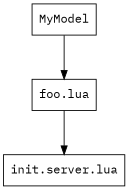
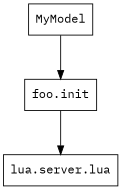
node "foo.lua": label "foo.lua" -> "foo.init"
node "init.server.lua": label "init.server.lua" -> "lua.server.lua"
